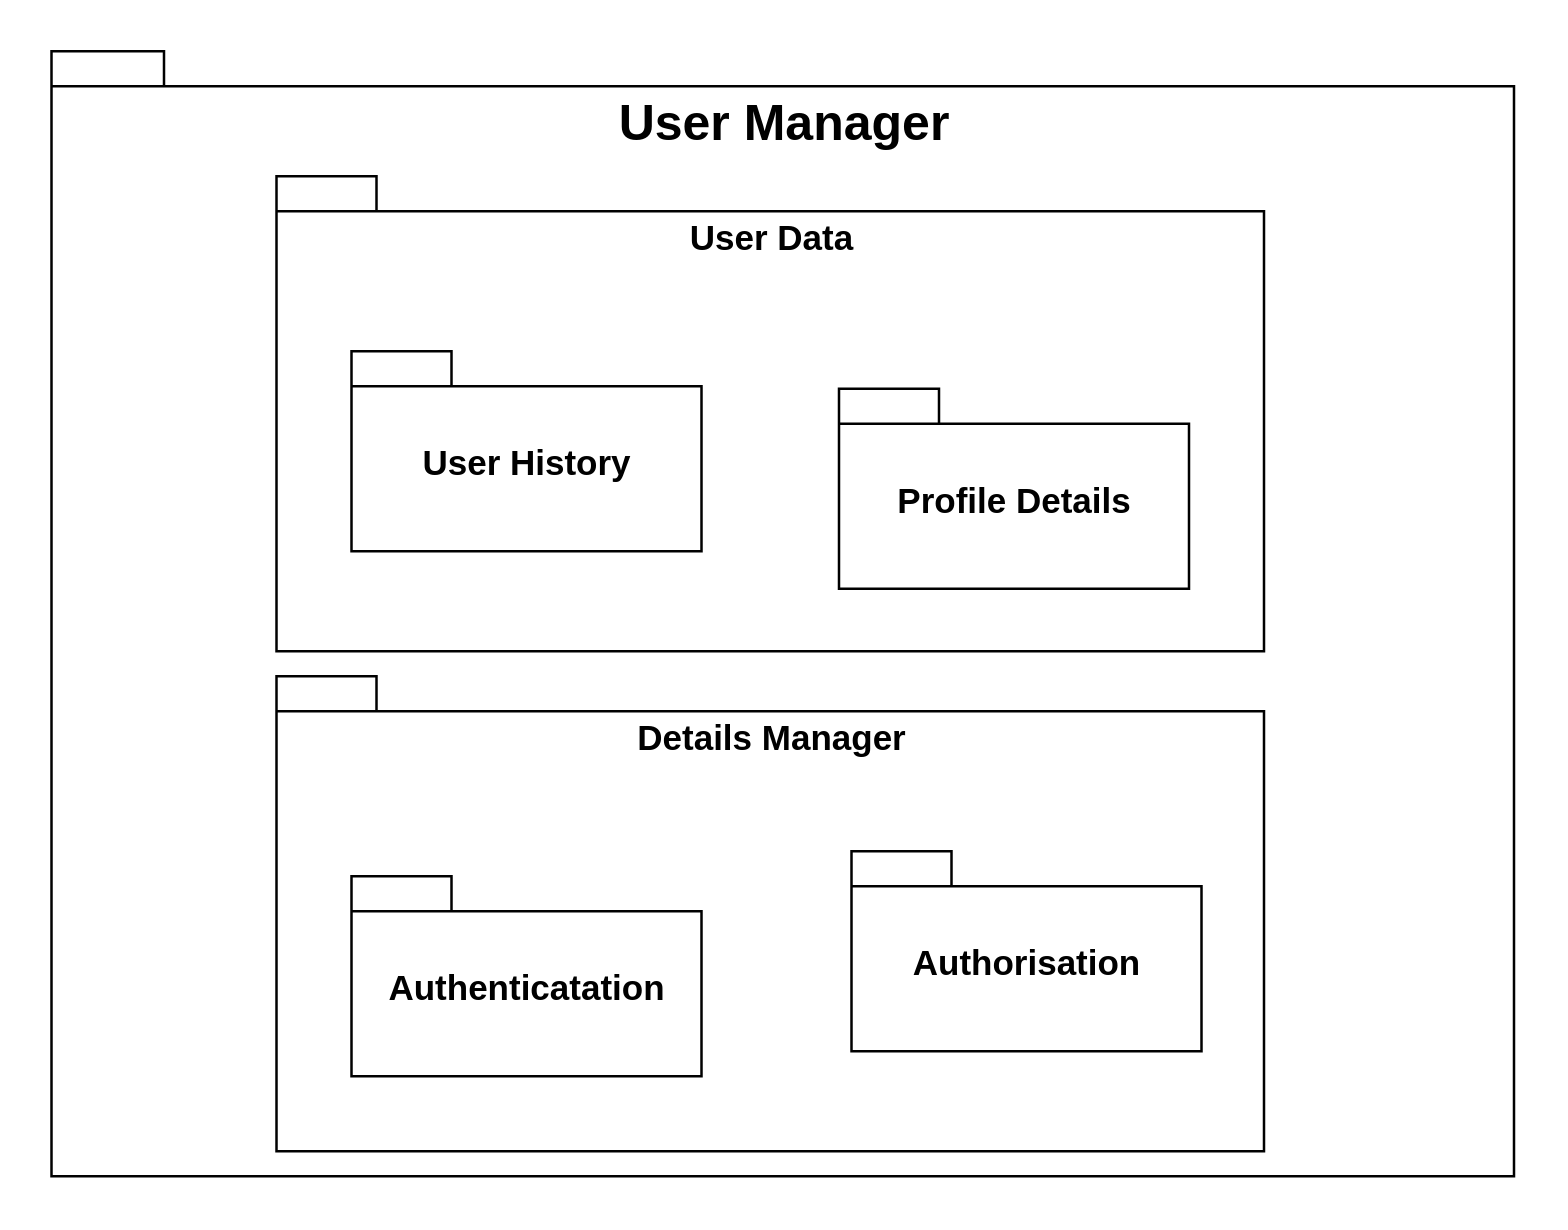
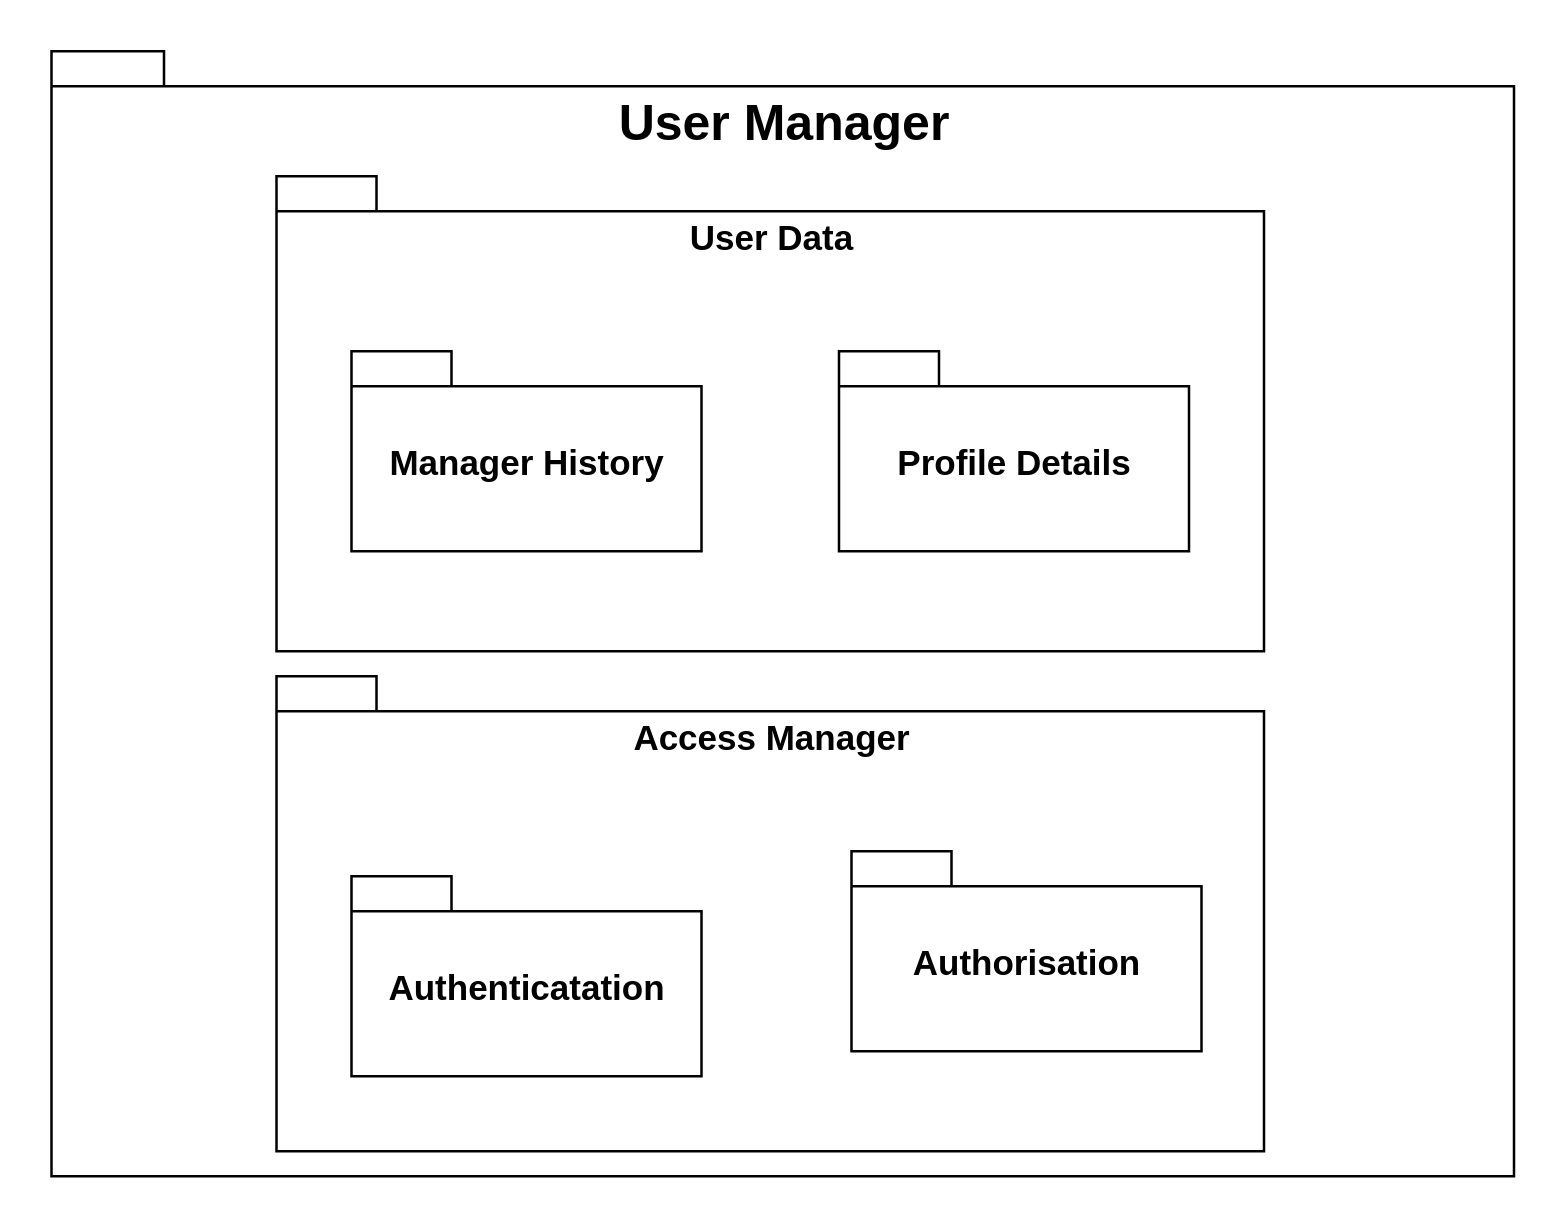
node "User History": label "User History" -> "Manager History"
node "Profile Details": moved (1014, 489) -> (1014, 451)
node "Details Manager": label "Details Manager" -> "Access Manager"
